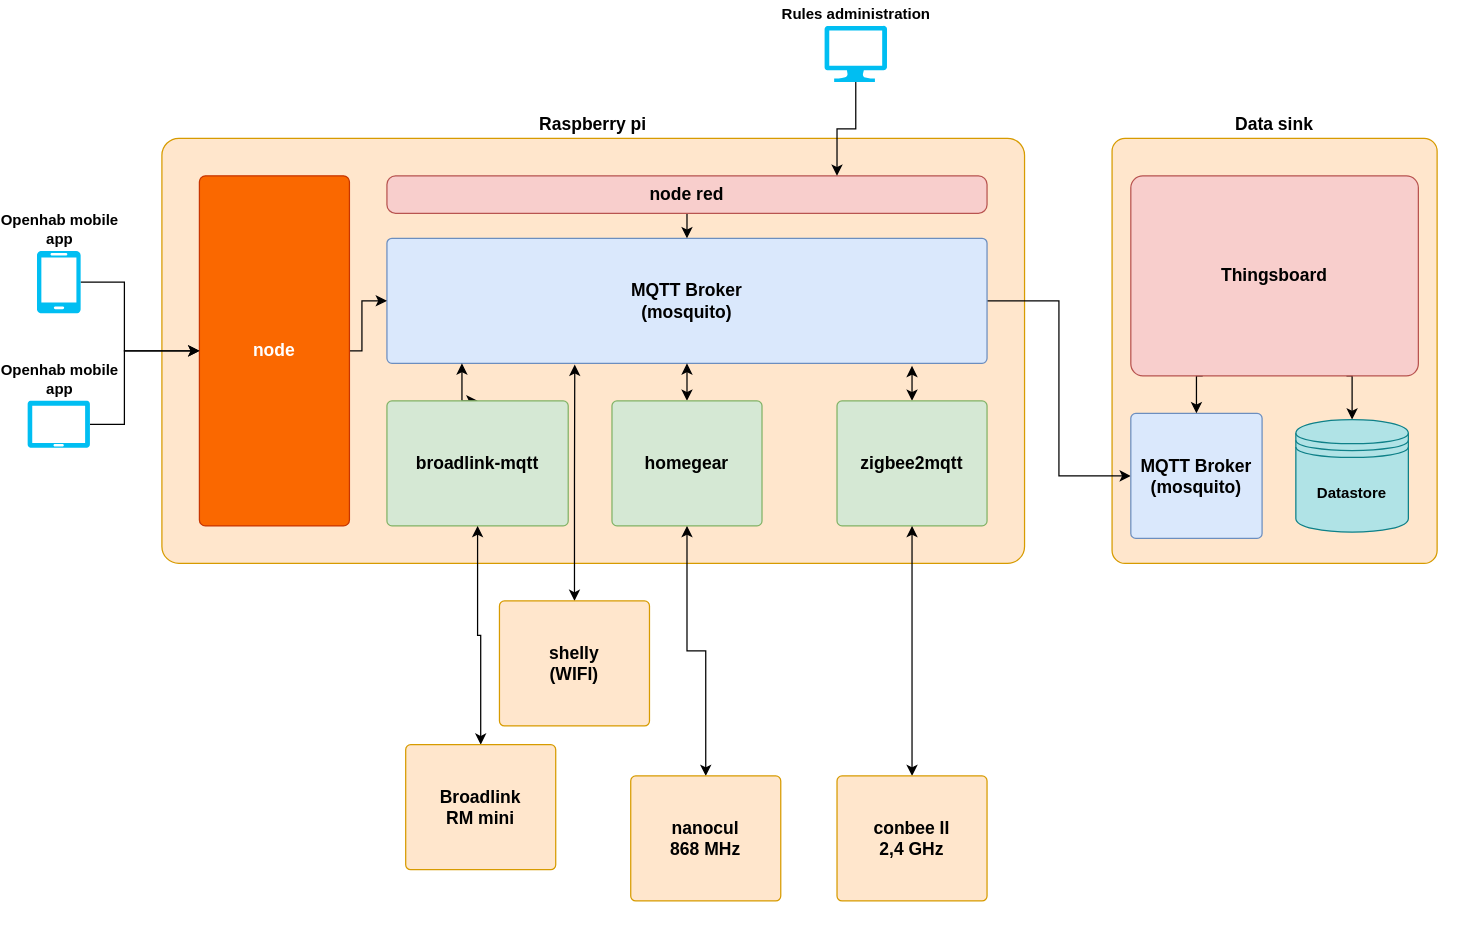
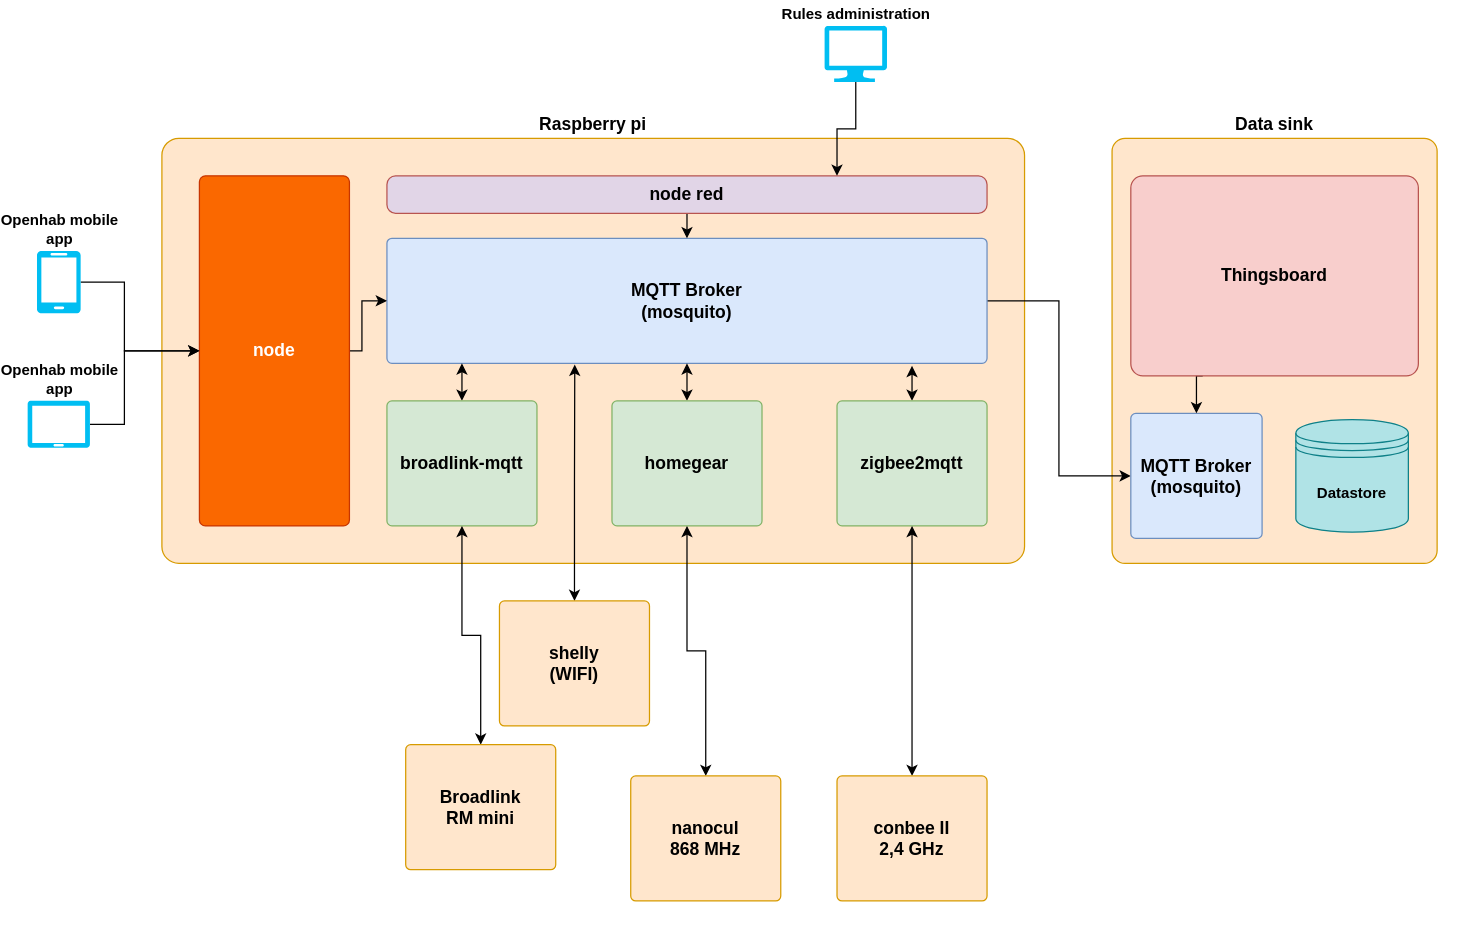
node "node red": fillcolor #f8cecc -> #e1d5e7
edge "Thingsboard" -> "Datastore": removed
node "broadlink-mqtt": size 181x125 -> 150x125
